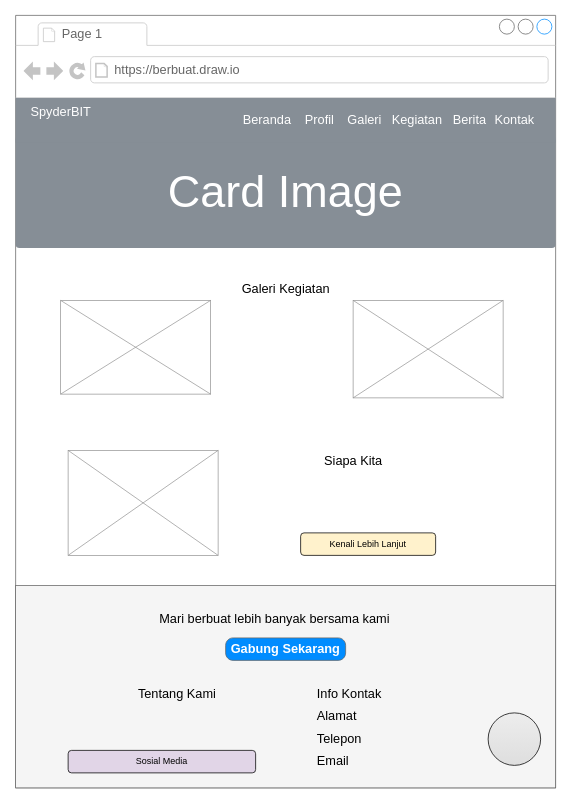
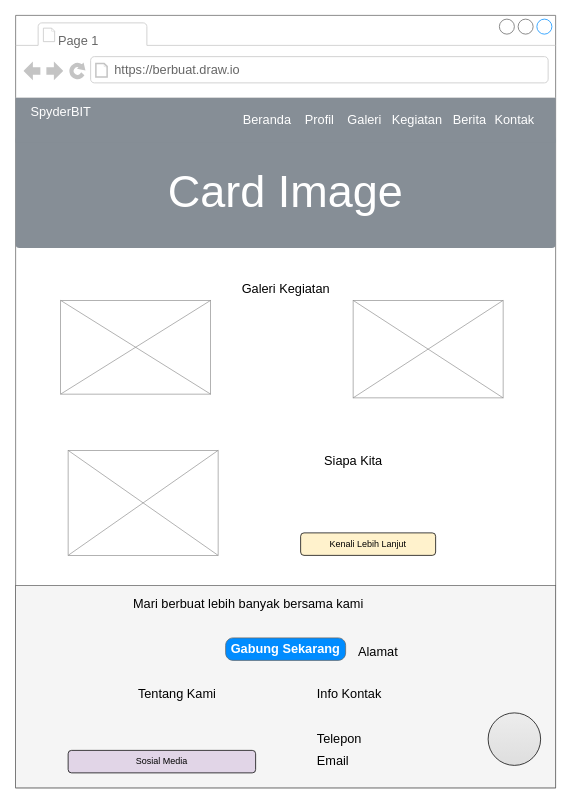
node "Page 1": moved (102, 34) -> (98, 42)
node "Mari berbuat lebih banyak bersama kami": moved (274, 619) -> (248, 604)
node "Alamat": moved (364, 717) -> (405, 653)
